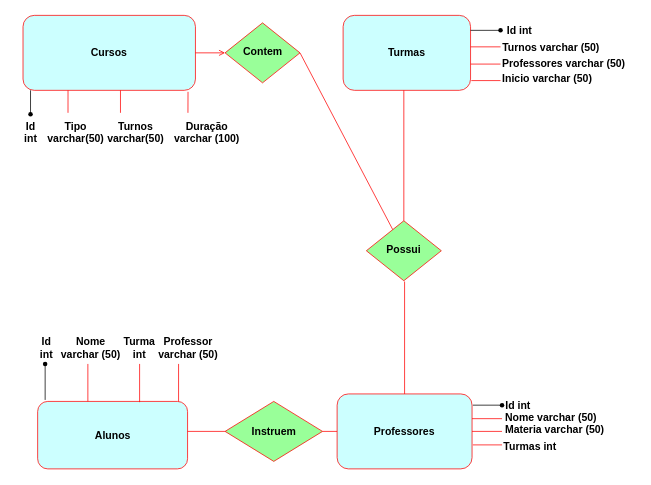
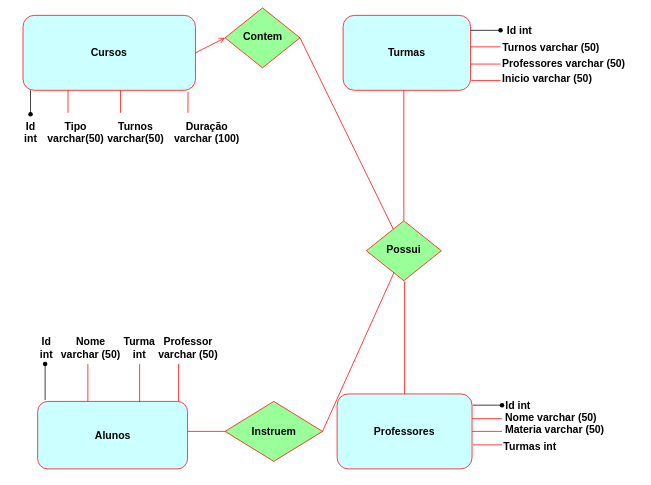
node "Contem": moved (263, 53) -> (263, 38)
edge "Instruem" -- "Professores": now "Instruem" -- "Possui"
